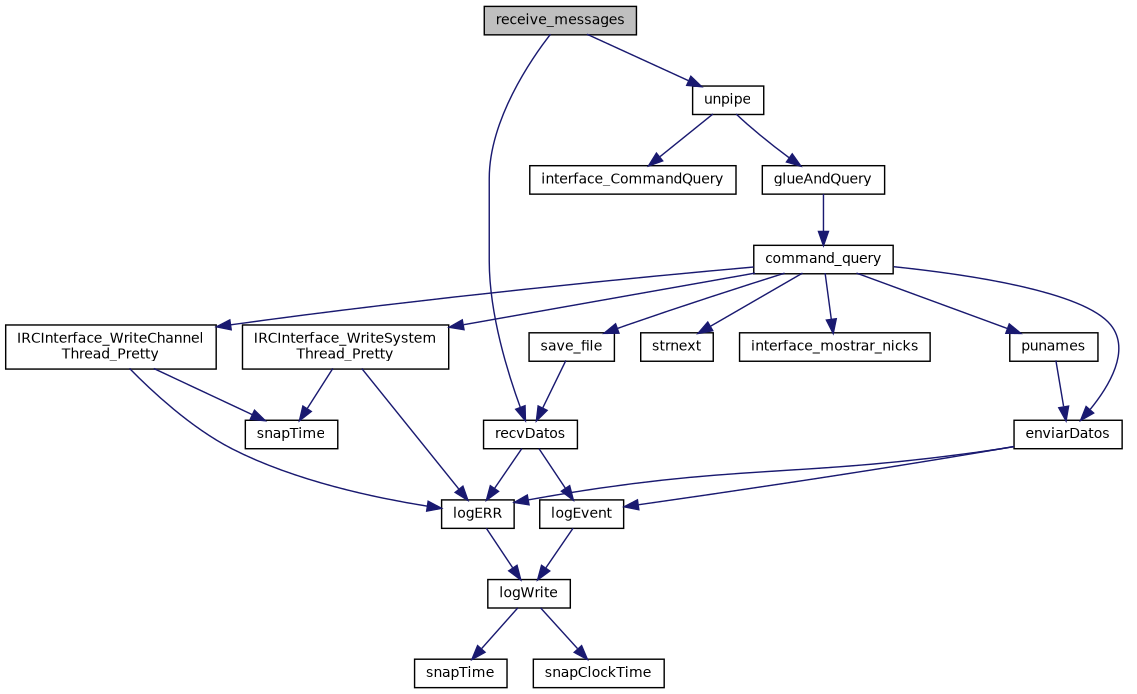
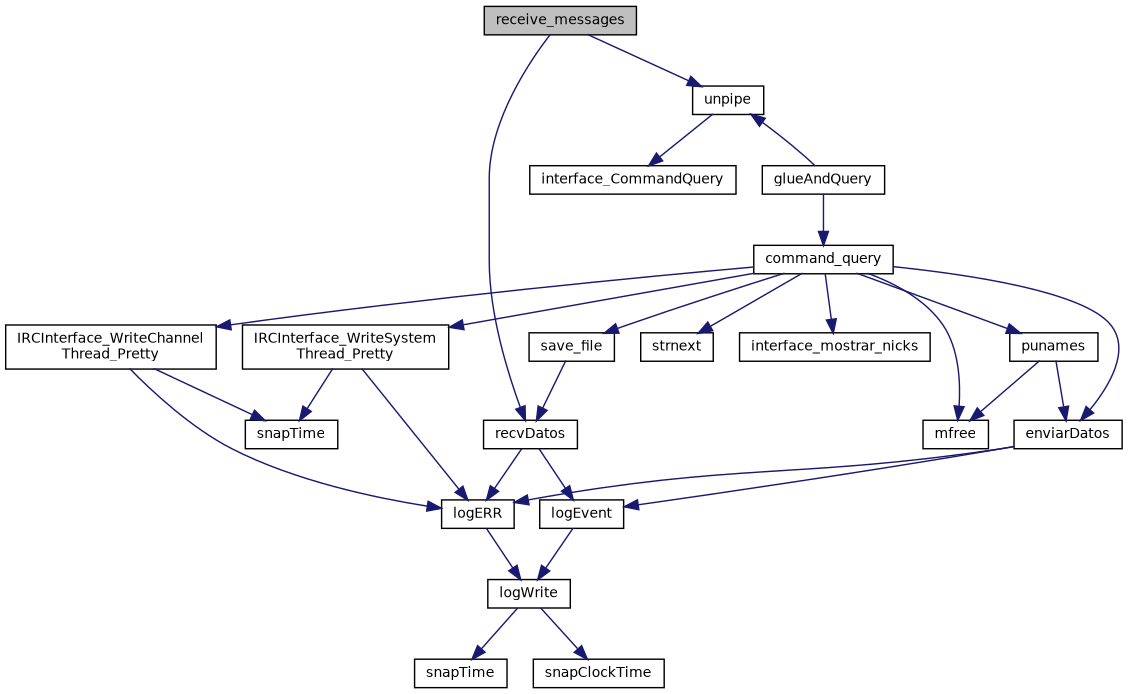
edge "unpipe" -> "glueAndQuery": reversed
node "mfree": added
